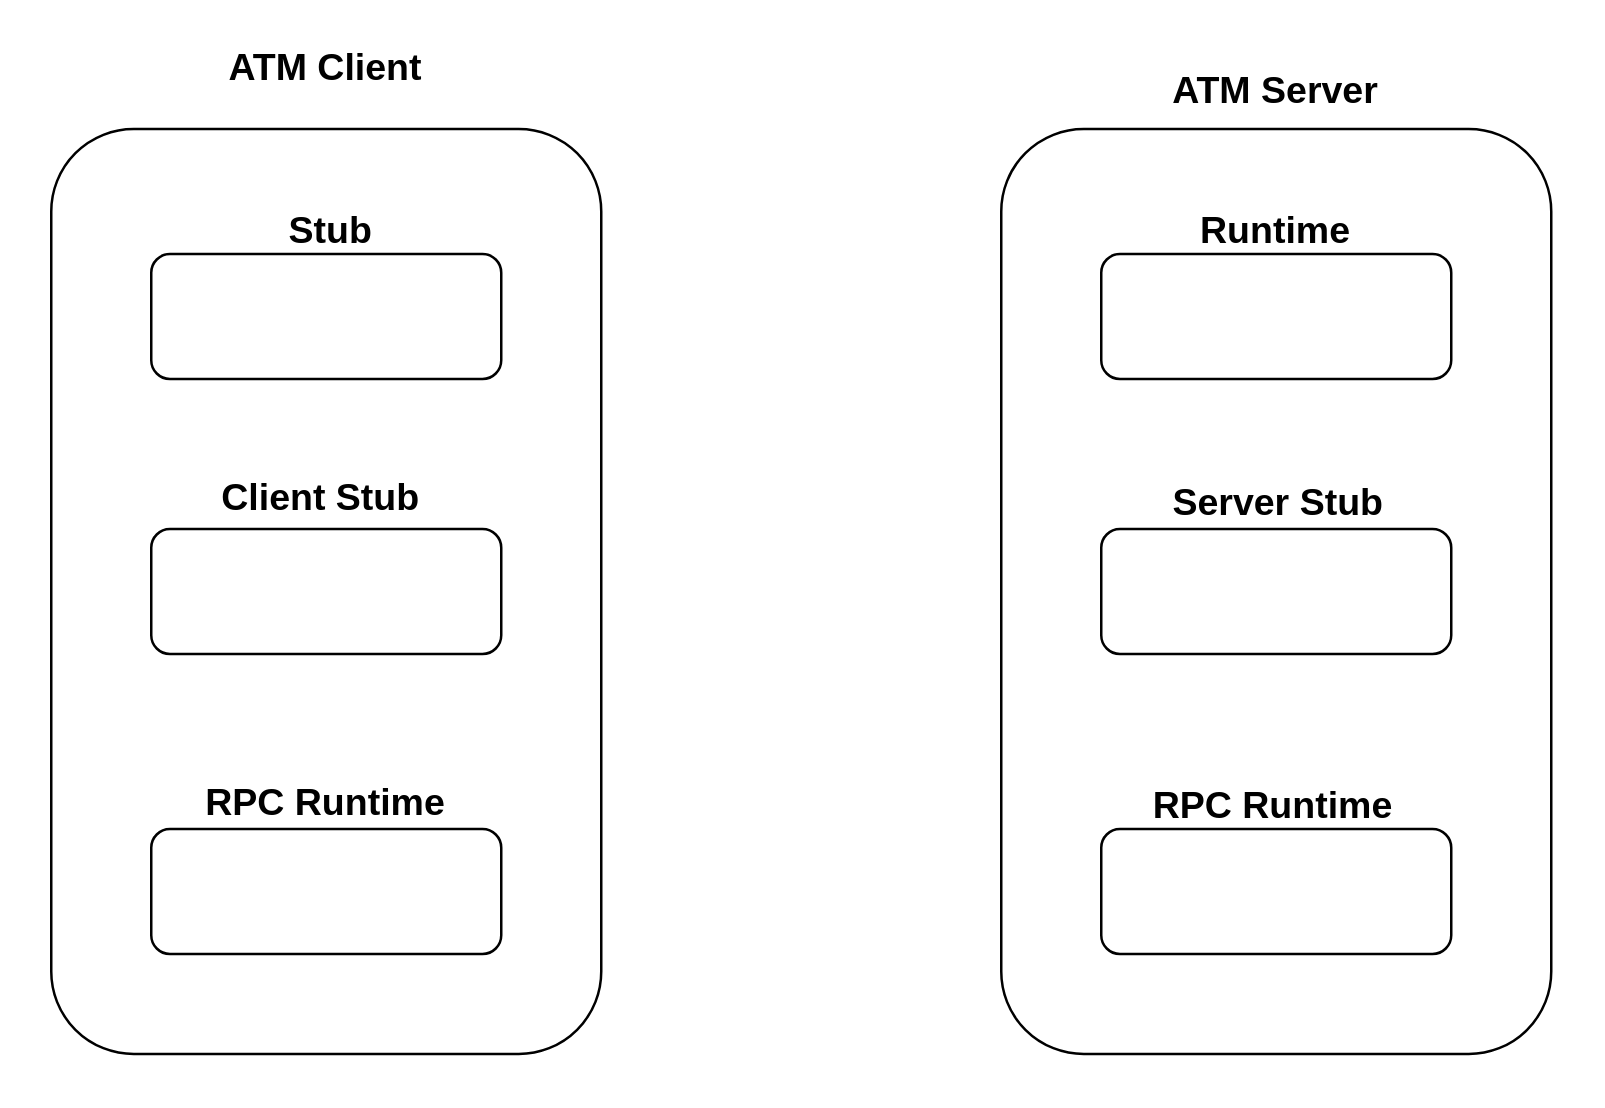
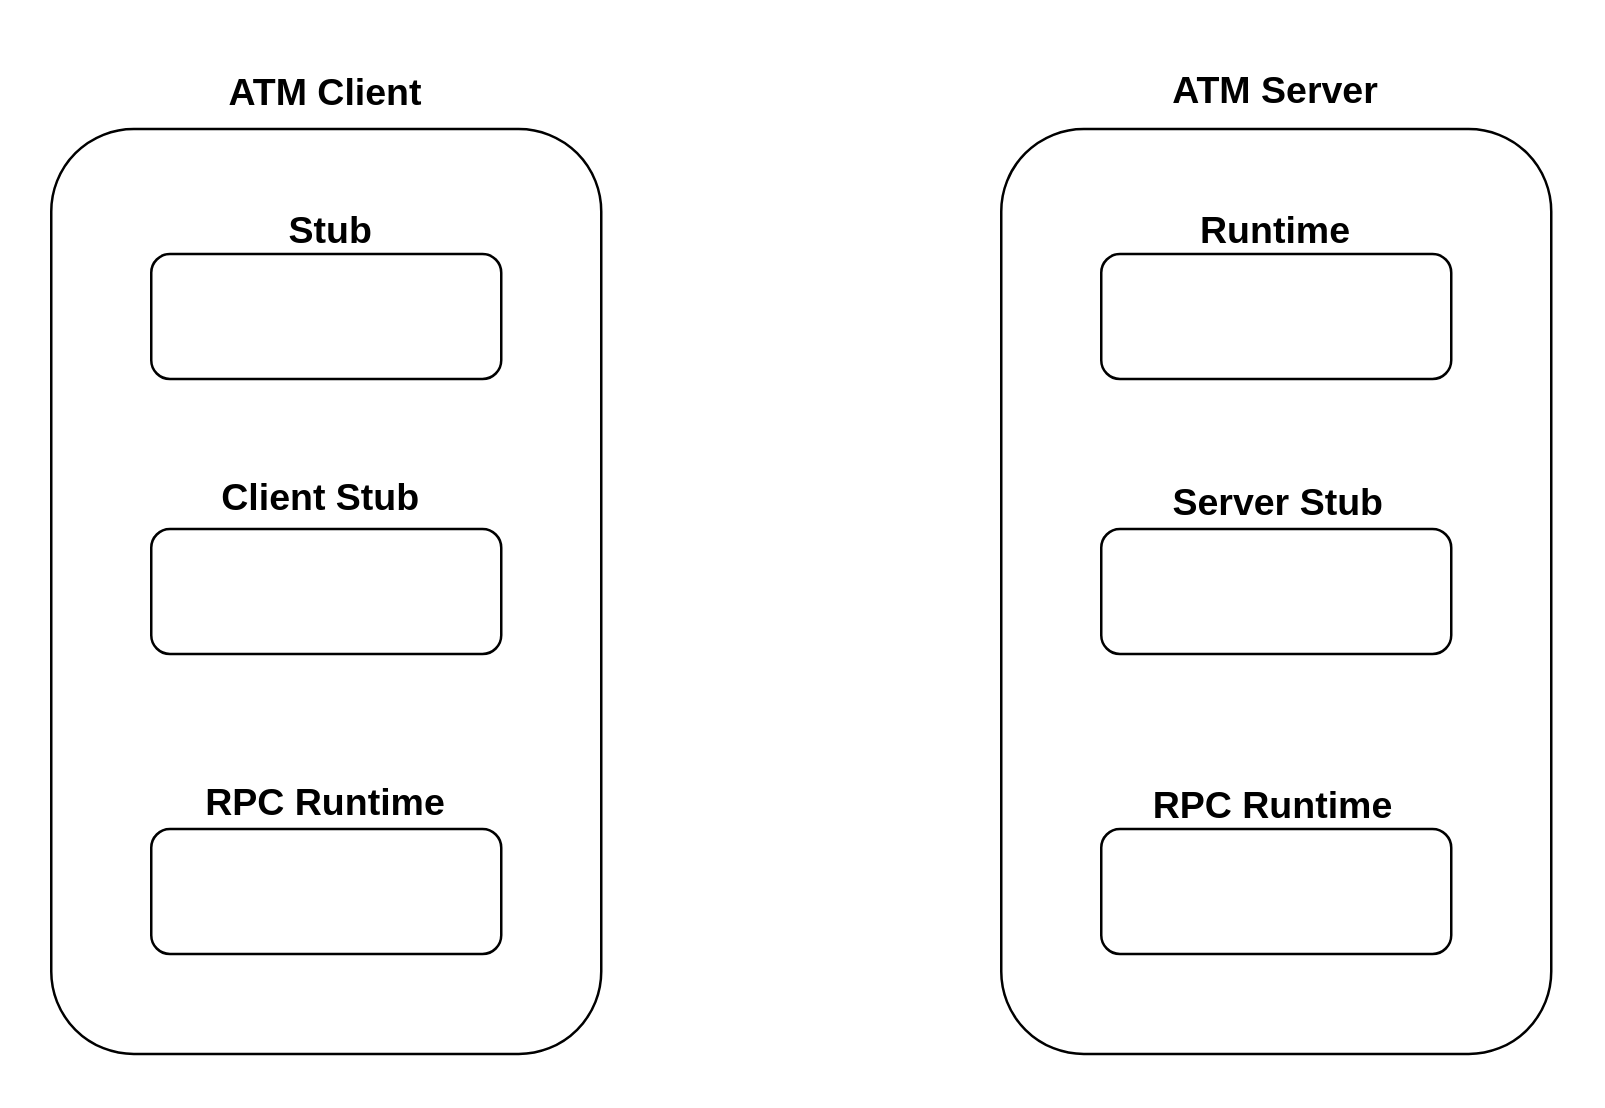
node "ATM Client": moved (326, 66) -> (326, 91)
